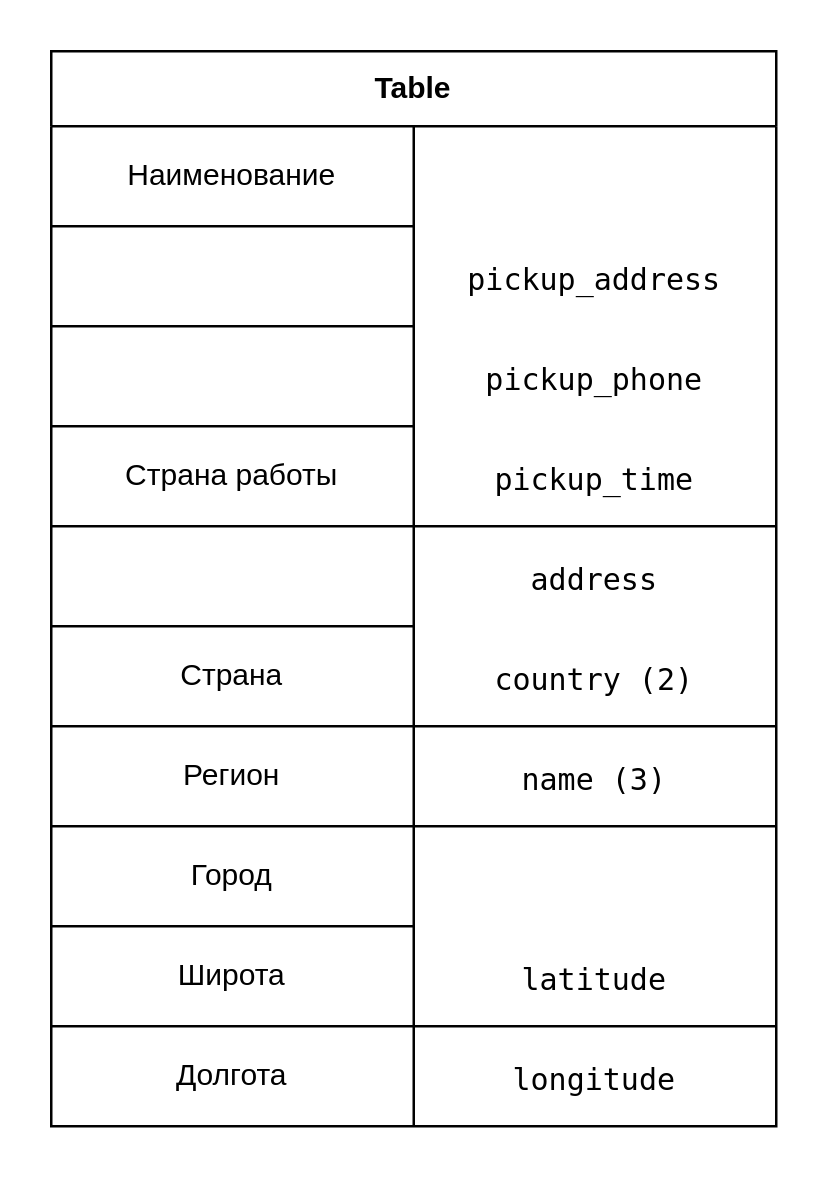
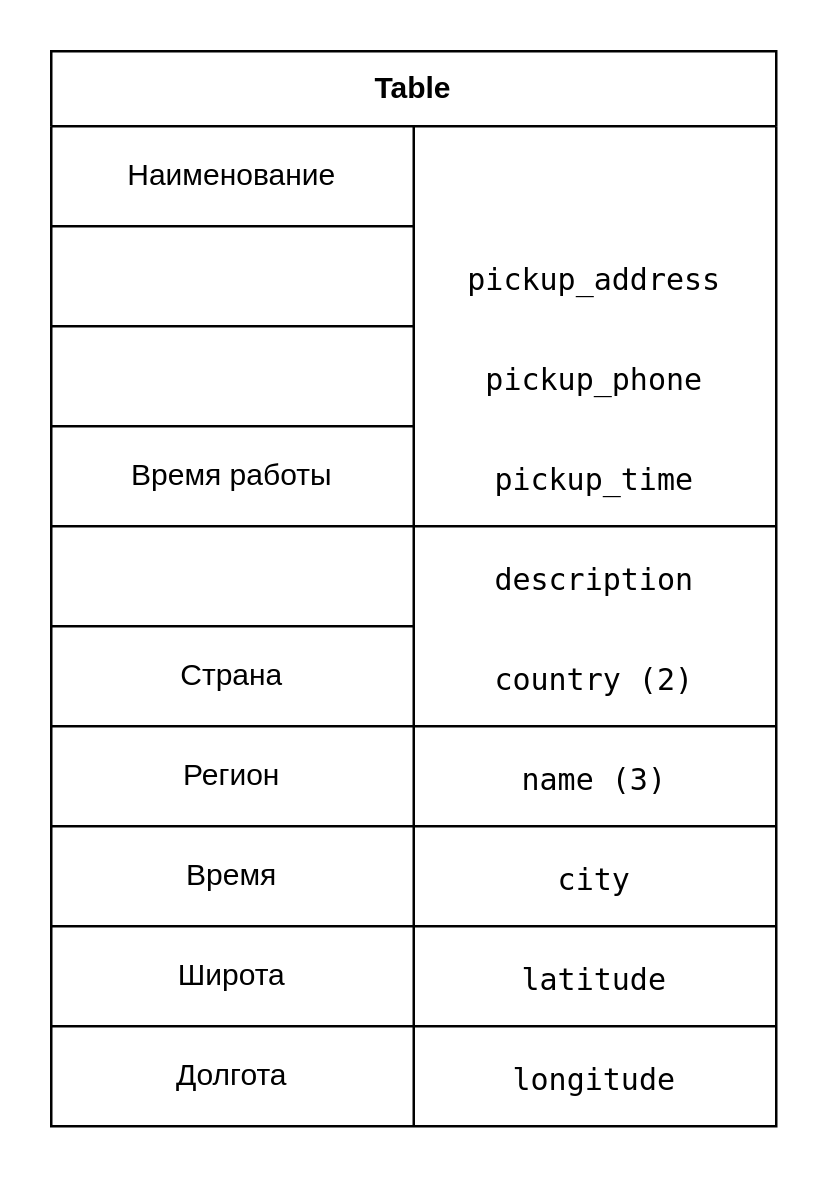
node "Страна работы": label "Страна работы" -> "Время работы"
node "address": label "address" -> "description"
node "Город": label "Город" -> "Время"
node "city": added
